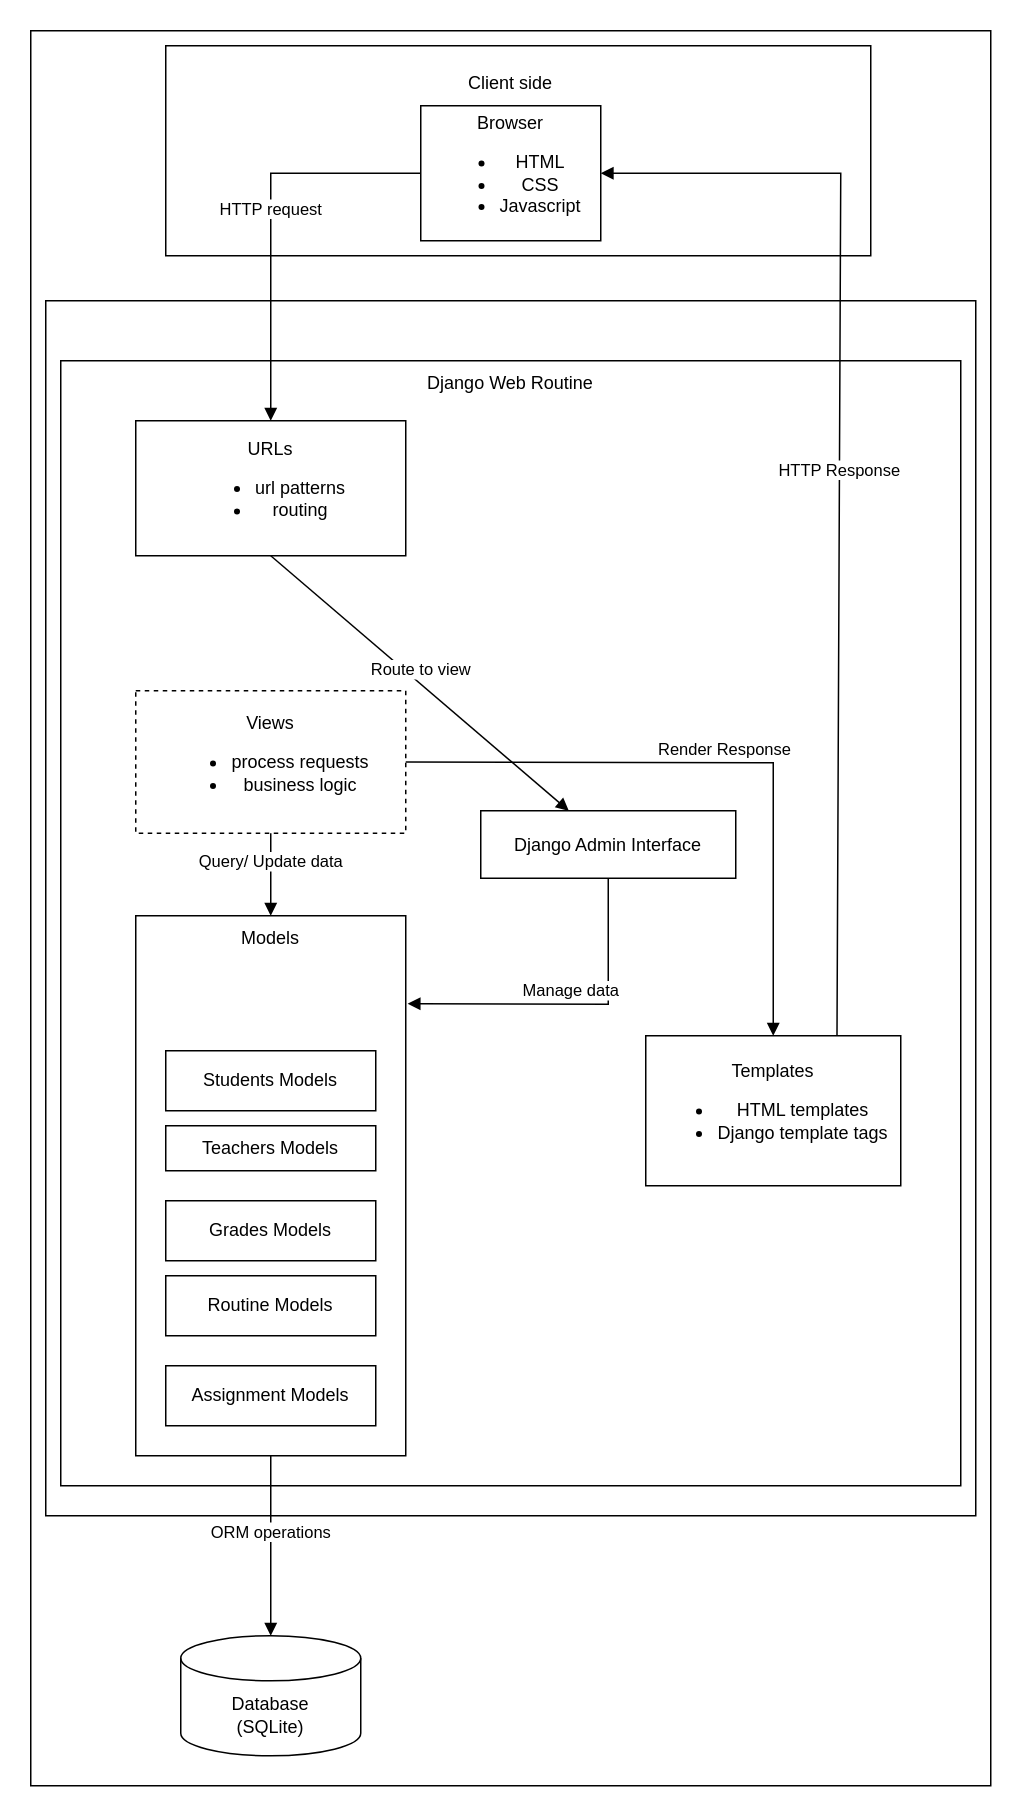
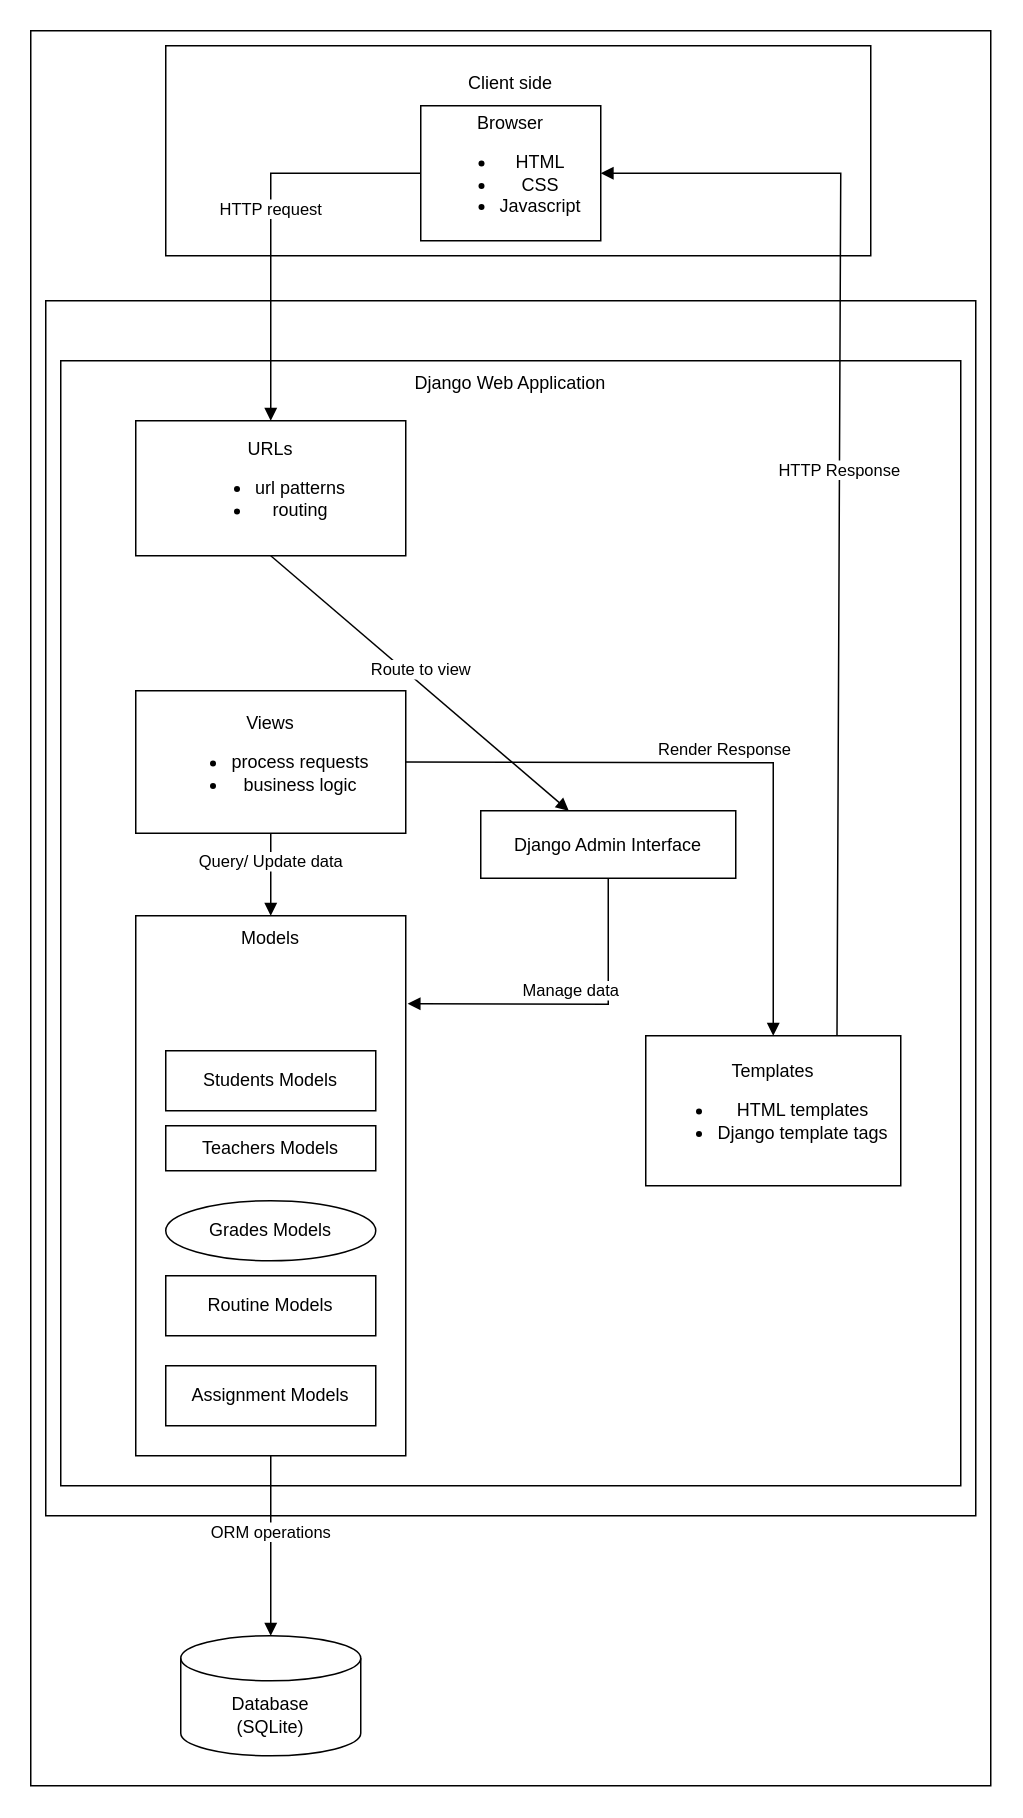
node "Django Web Routine": label "Django Web Routine" -> "Django Web Application"
node "Views process requests business logic": style dashed -> solid
node "Grades Models": shape rectangle -> ellipse
